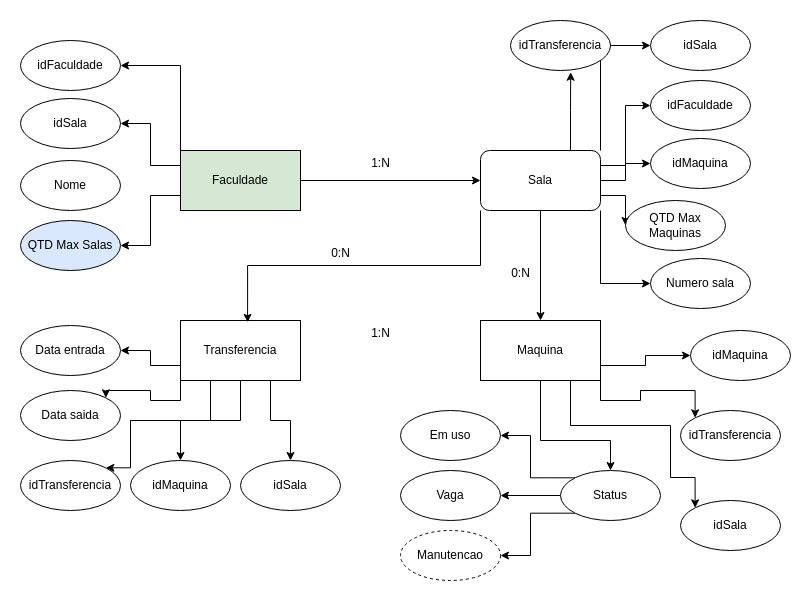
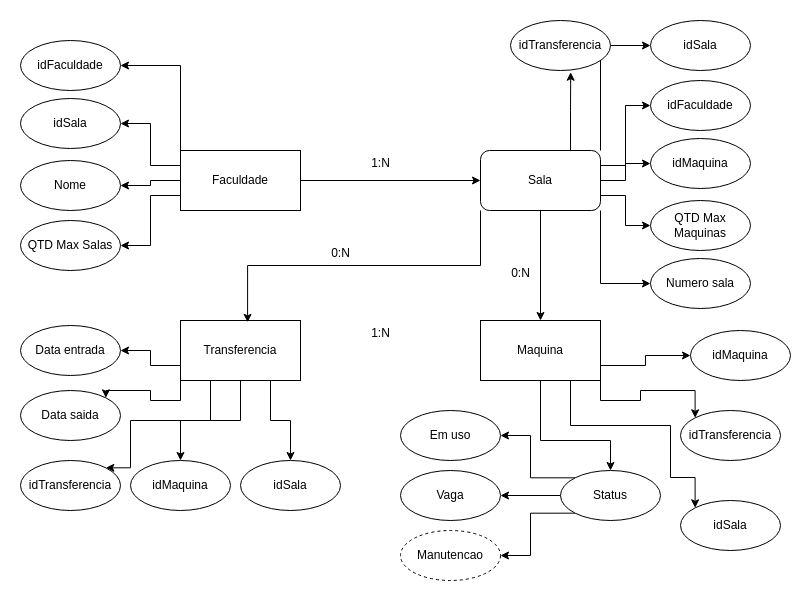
edge "Faculdade" -> "Nome": added
node "Faculdade": fillcolor #d5e8d4 -> #ffffff
node "QTD Max Maquinas": moved (676, 226) -> (701, 226)
node "QTD Max Salas": fillcolor #dae8fc -> #ffffff
